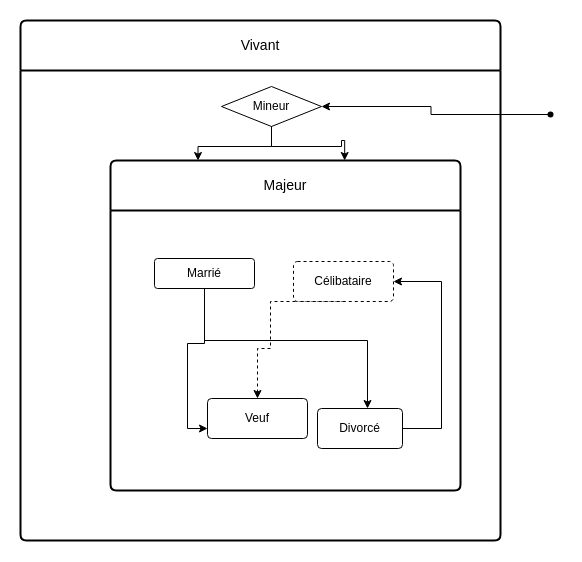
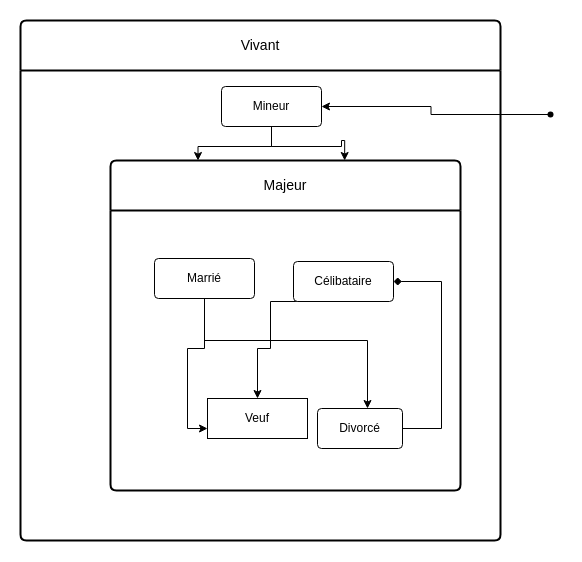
node "Mineur": shape diamond -> rounded rectangle
node "Marrié": size 100x30 -> 100x40
node "Célibataire": style dashed -> solid
edge "Divorcé" -> "Célibataire": arrowhead classic -> diamond
edge "Célibataire" -> "Veuf": style dashed -> solid
node "Veuf": shape rounded rectangle -> rectangle
